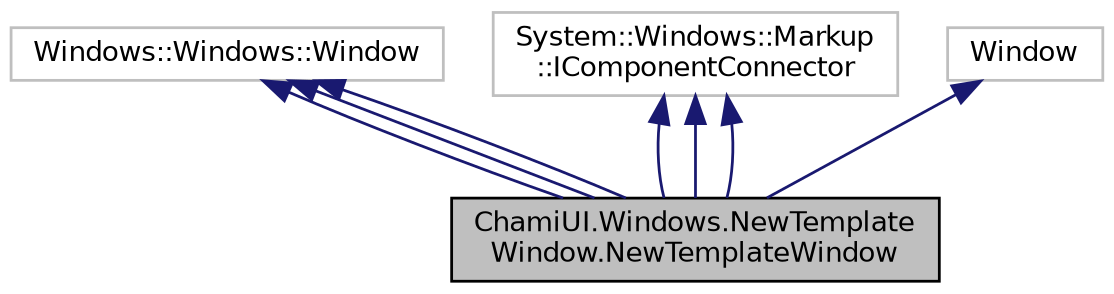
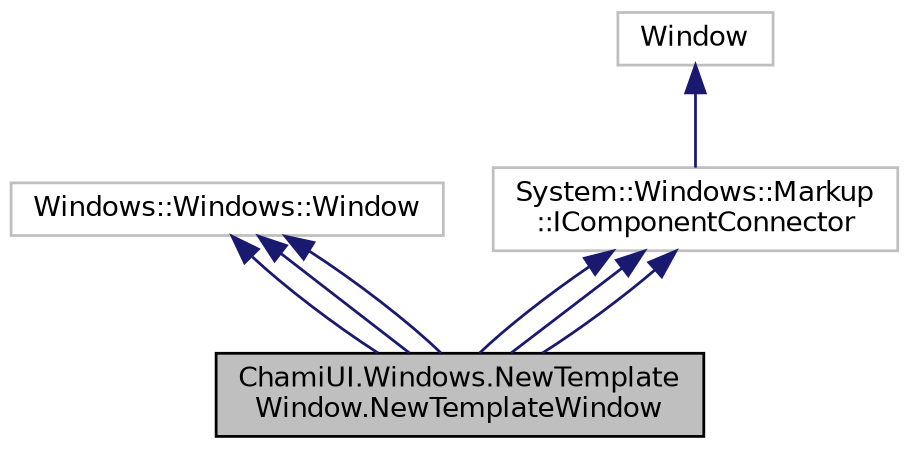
edge "ChamiUI.Windows.NewTemplate Window.NewTemplateWindow" -> "Window": now "System::Windows::Markup ::IComponentConnector" -> "Window"
